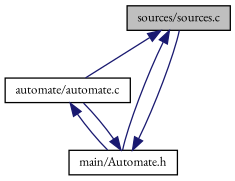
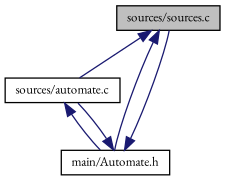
node "automate/automate.c": label "automate/automate.c" -> "sources/automate.c"
